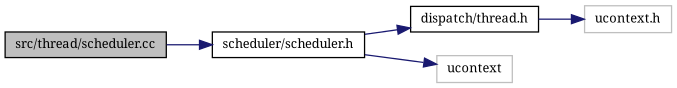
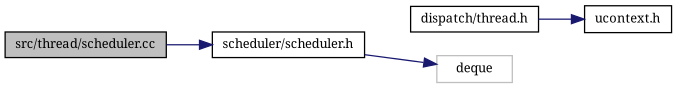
node "ucontext.h": color grey75 -> black
edge "scheduler/scheduler.h" -> "dispatch/thread.h": removed
node "ucontext": label "ucontext" -> "deque"
